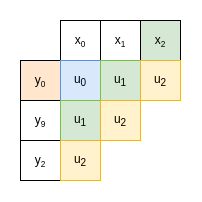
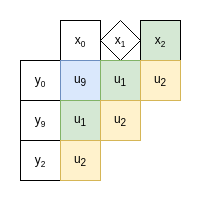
node "x1": shape rectangle -> diamond
node "y0": fillcolor #ffe6cc -> #ffffff
node "u0": label "u0" -> "u9"
